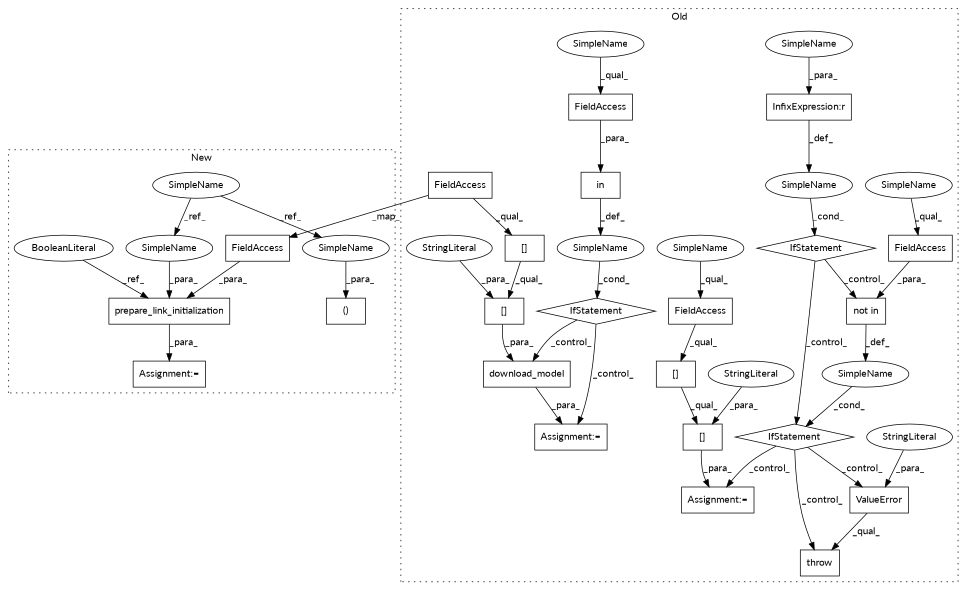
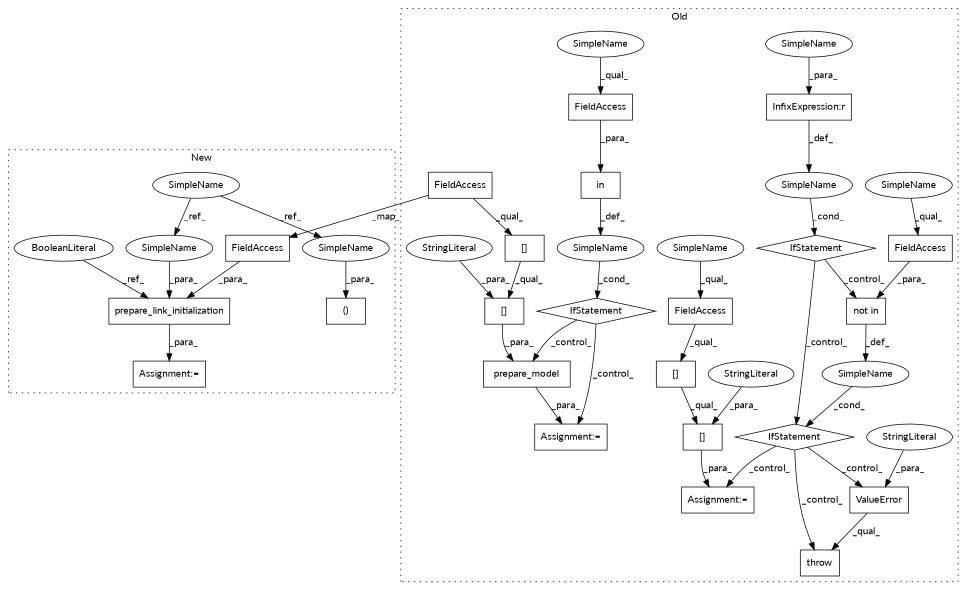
node "download_model": label "download_model" -> "prepare_model"
